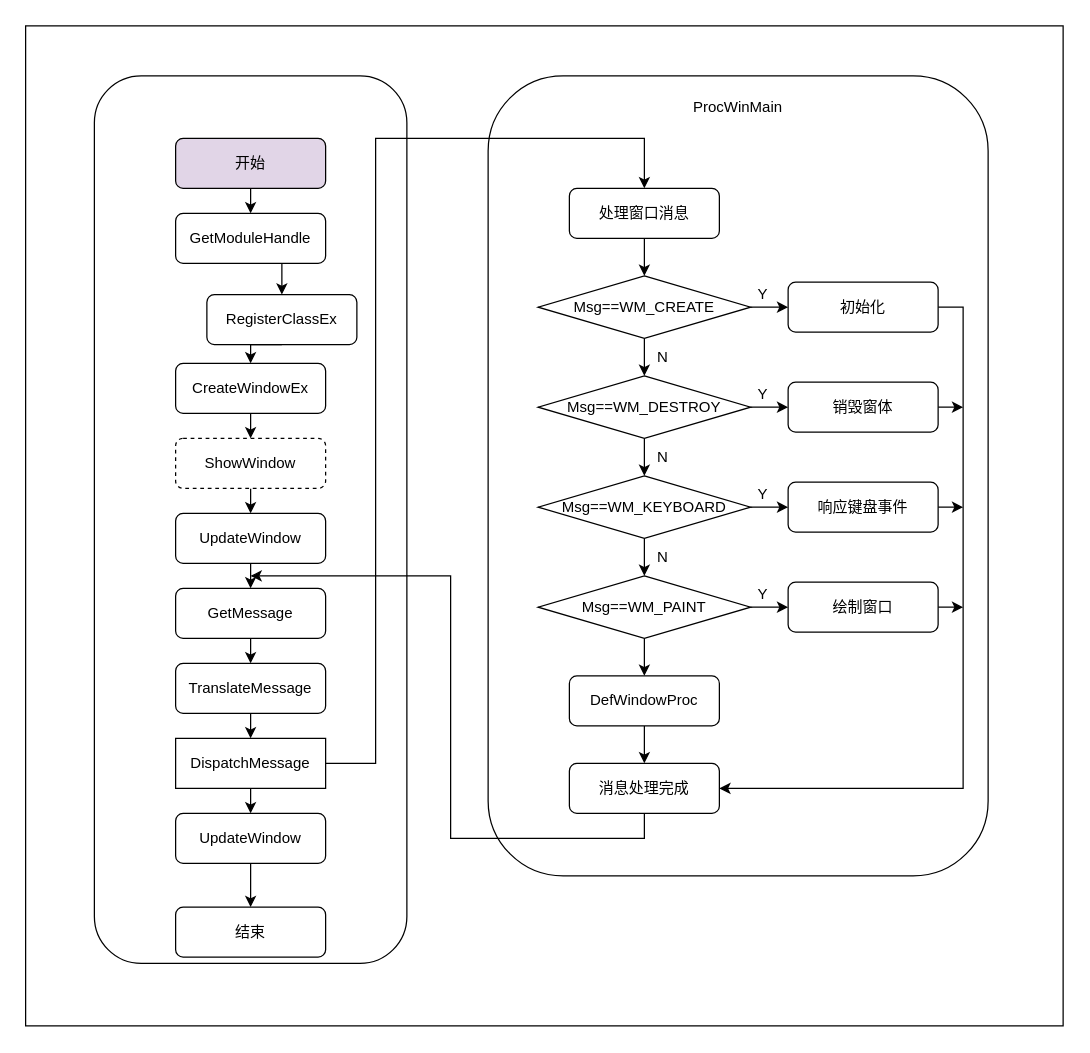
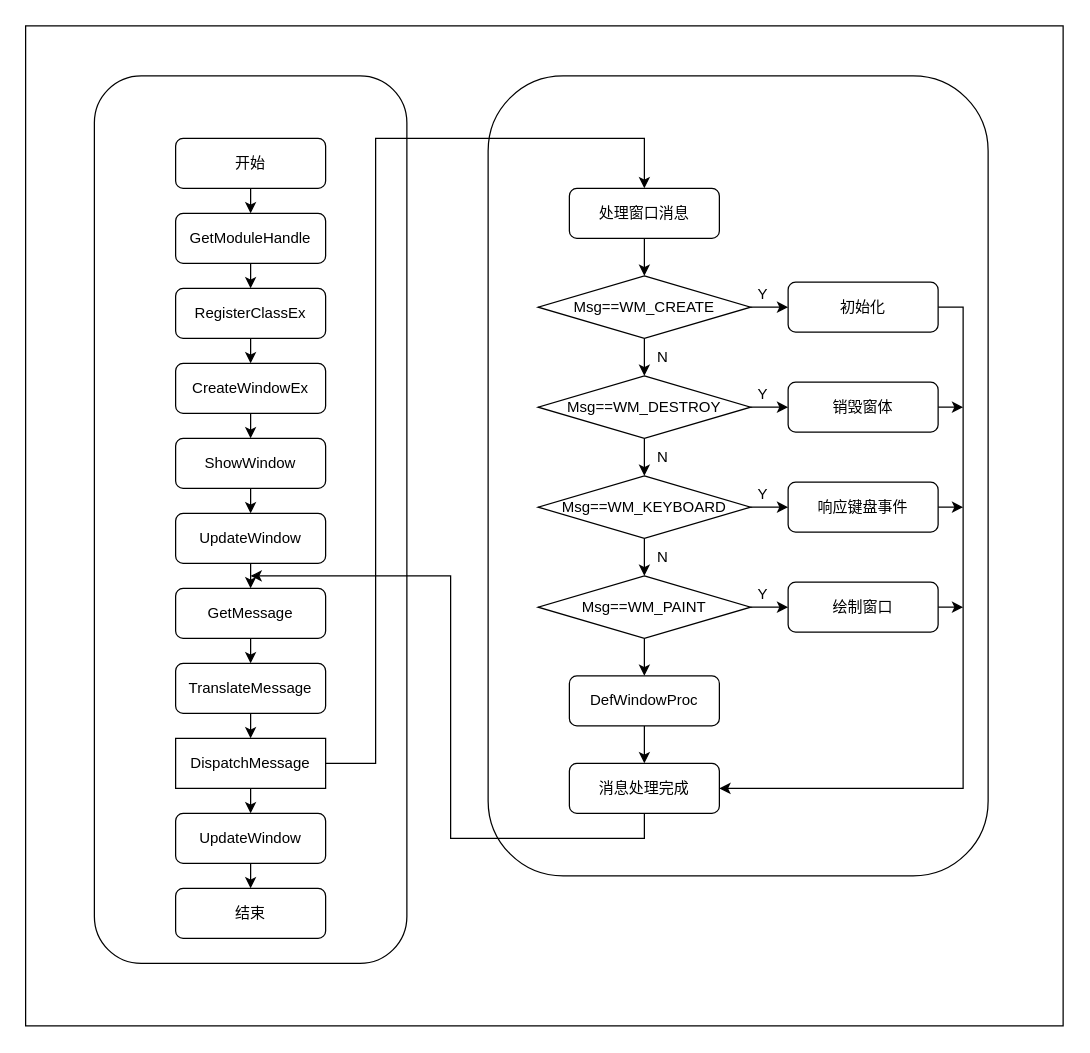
node "ProcWinMain": removed
node "开始": fillcolor #e1d5e7 -> #ffffff
node "RegisterClassEx": moved (282, 319) -> (251, 313)
node "ShowWindow": style dashed -> solid
node "结束": moved (251, 932) -> (251, 913)
